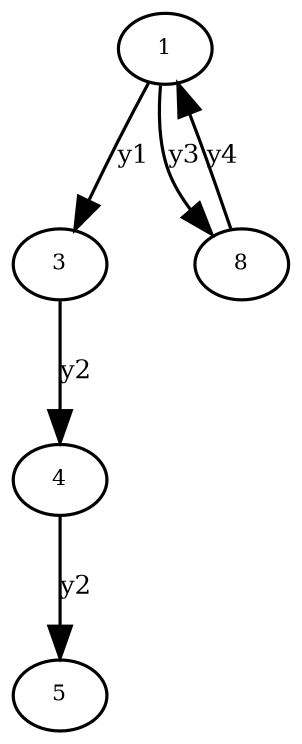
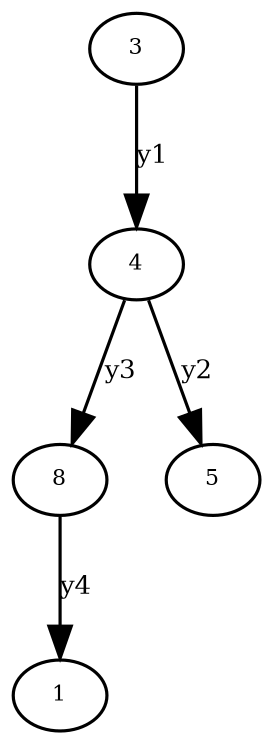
edge "1" -> "3": removed, label "y1"
edge "1" -> "8": now "4" -> "8"
edge "3" -> "4": label "y2" -> "y1"
